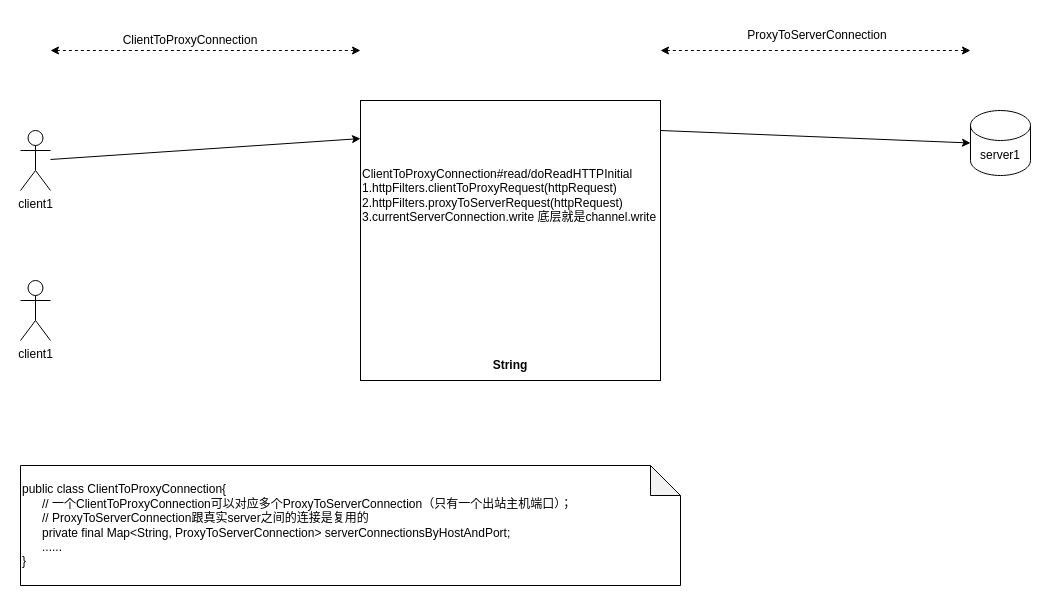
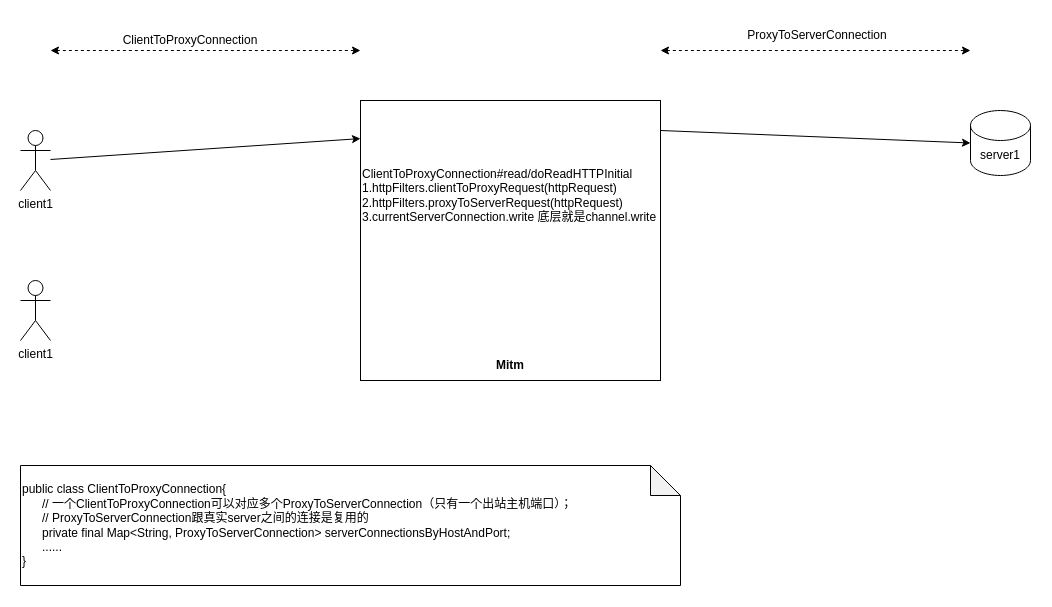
node "String": label "String" -> "Mitm"
